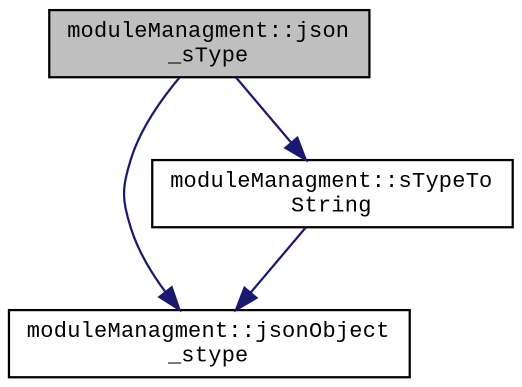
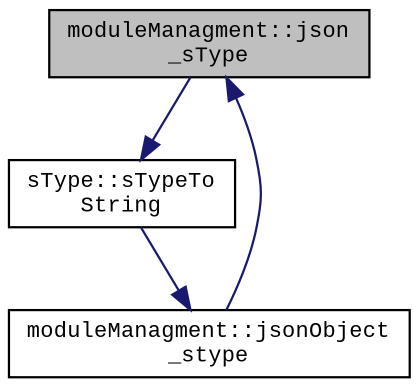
edge "moduleManagment::json _sType" -> "moduleManagment::jsonObject _stype": reversed
node "moduleManagment::sTypeTo String": label "moduleManagment::sTypeTo String" -> "sType::sTypeTo String"
